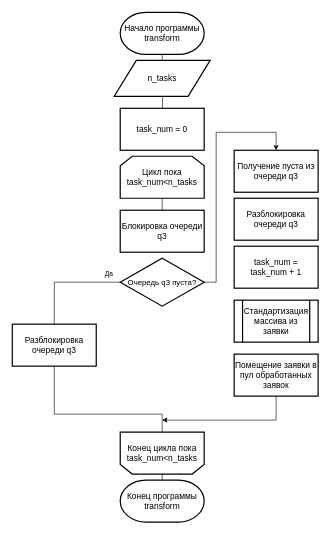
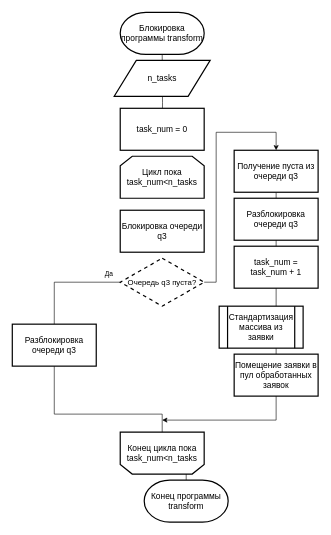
node "Начало программы transform": label "Начало программы transform" -> "Блокировка программы transform"
edge "Цикл пока task_num<n_tasks" -- "Блокировка очереди q3": removed
node "Очередь q3 пуста?": style solid -> dashed
node "Стандартизация массива из заявки": moved (276, 321) -> (261, 327)
edge "Получение пуста из очереди q3" -- "Помещение заявки в пул обработанных заявок": added
node "Конец программы transform": moved (162, 501) -> (186, 501)
